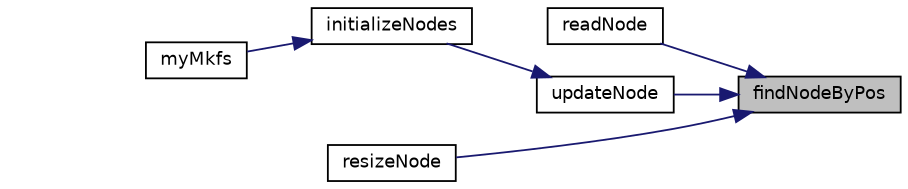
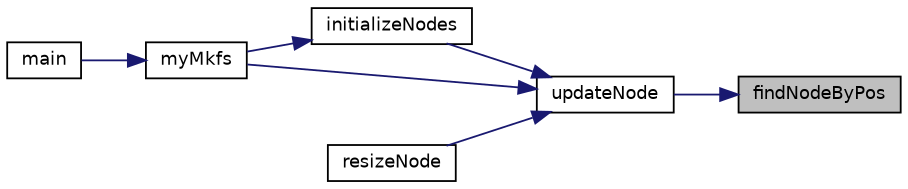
node "readNode": removed
node "main": added
edge "myMkfs" -> "updateNode": added
edge "resizeNode" -> "findNodeByPos": now "resizeNode" -> "updateNode"
